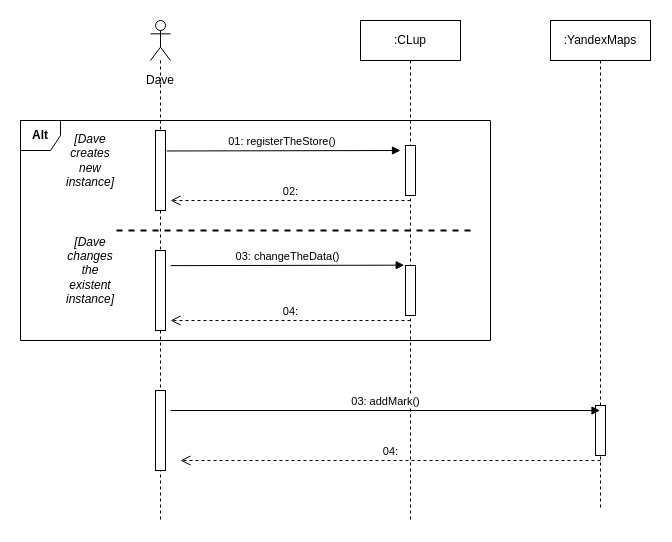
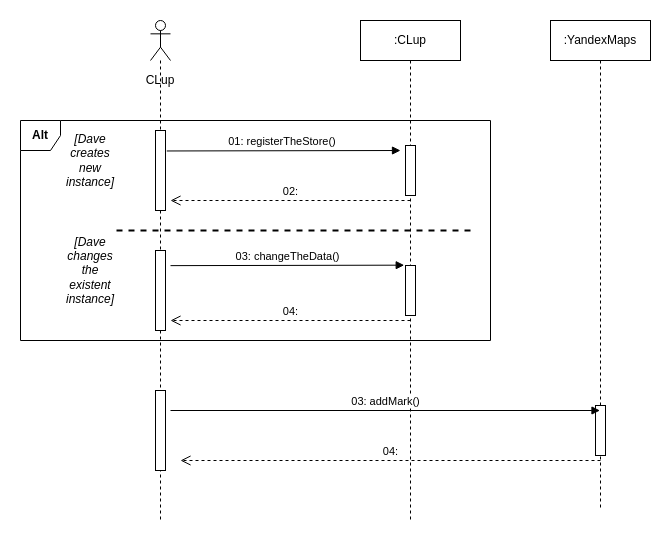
node "Dave": label "Dave" -> "CLup"
